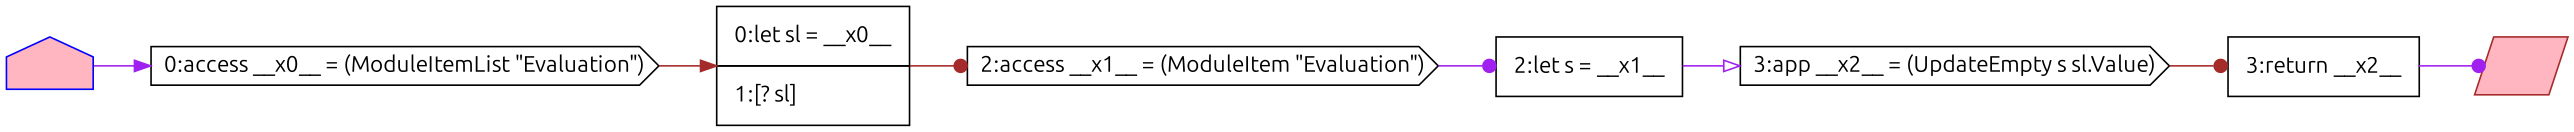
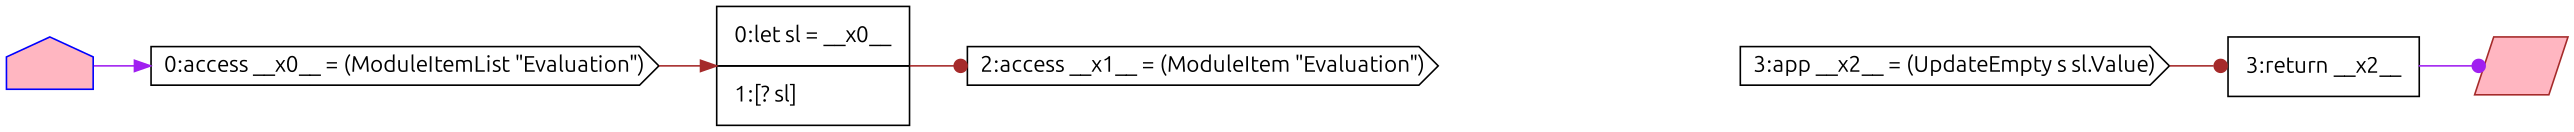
node "2:let s = __x1__": removed
